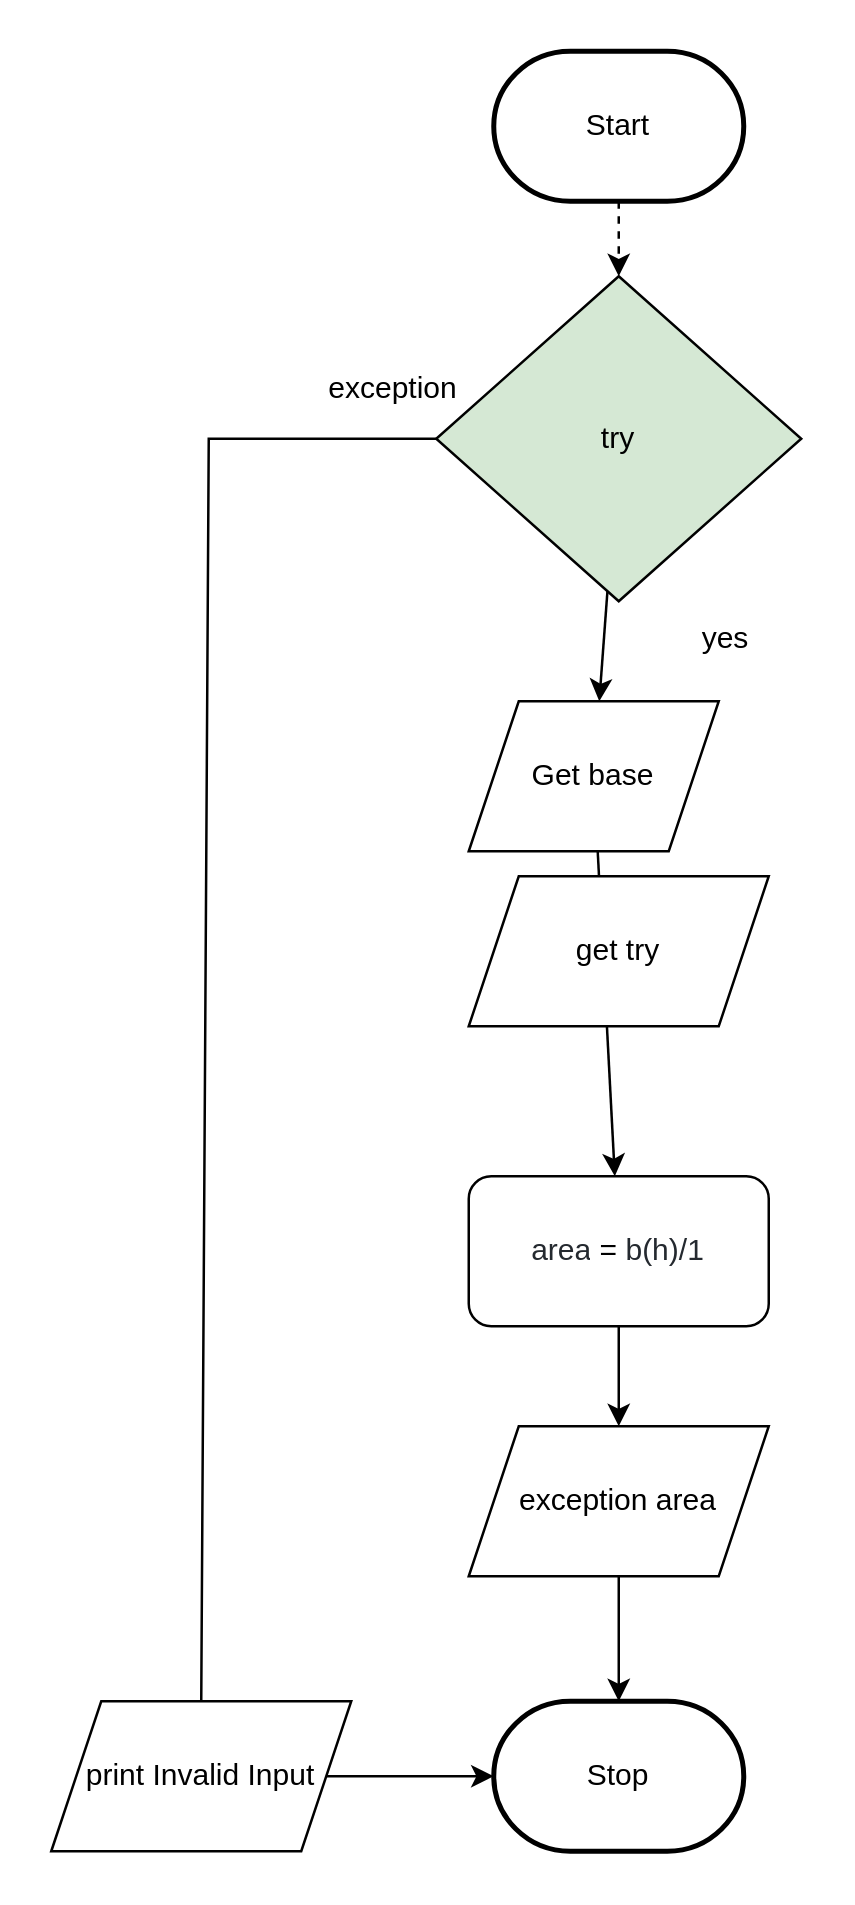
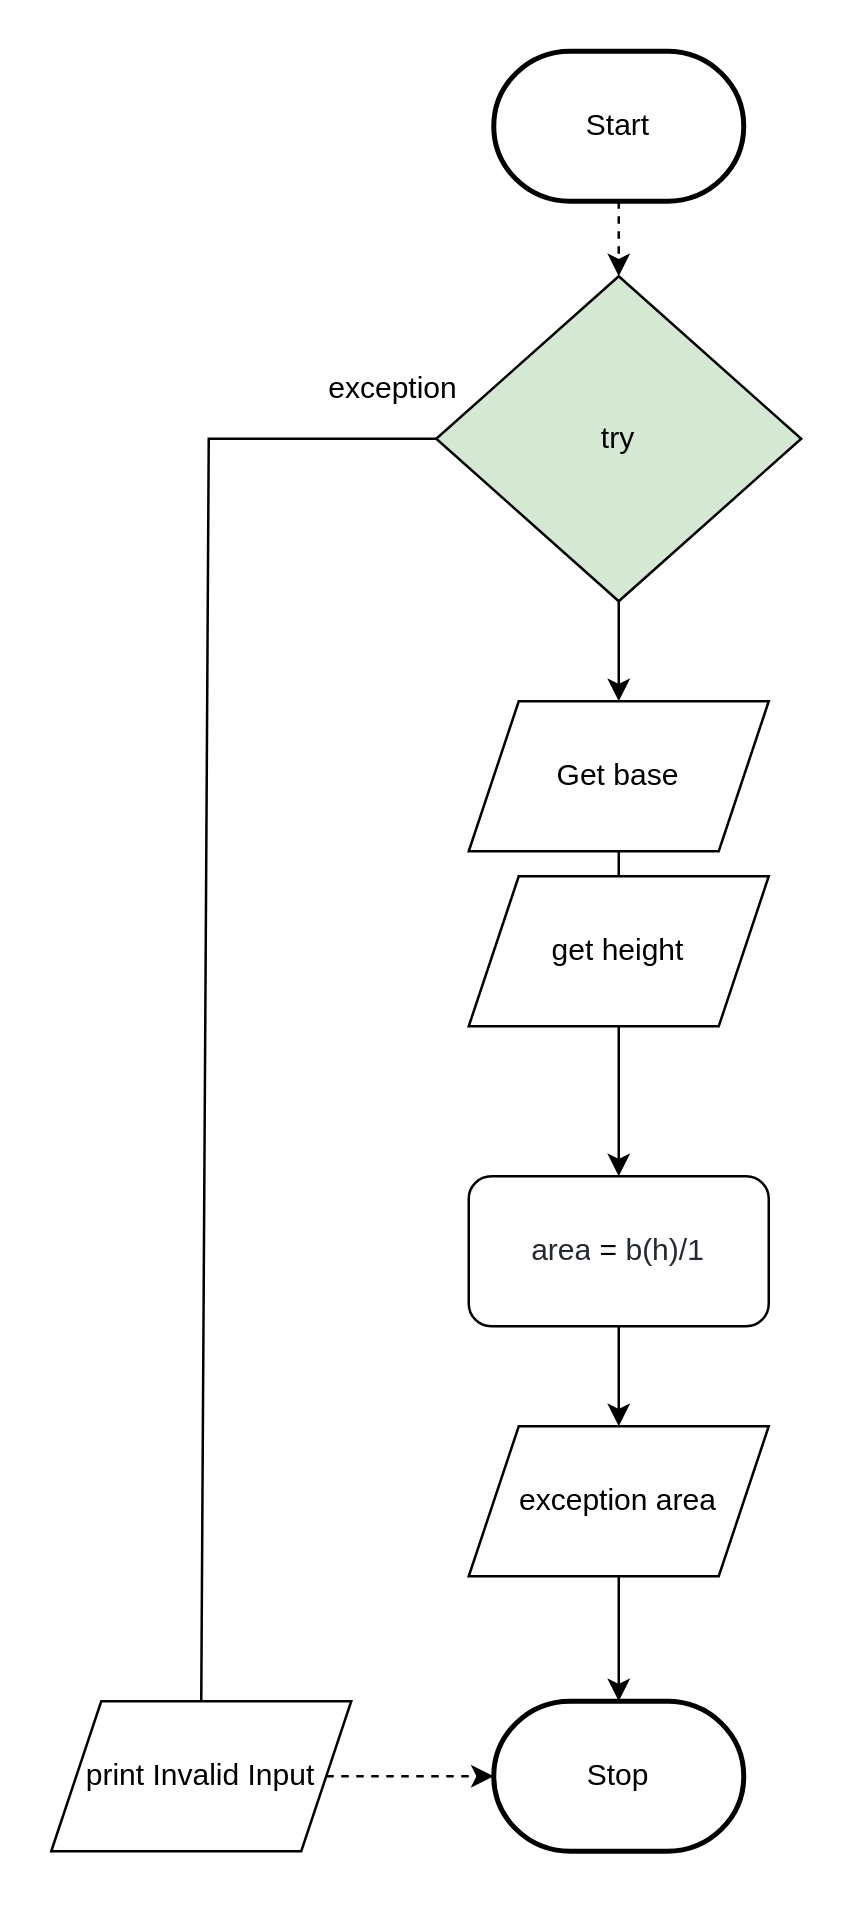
node "yes": removed
node "Get base": size 250x150 -> 300x150
node "get try": label "get try" -> "get height"
edge "print Invalid Input" -> "Stop": style solid -> dashed
